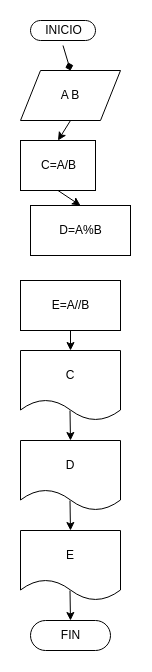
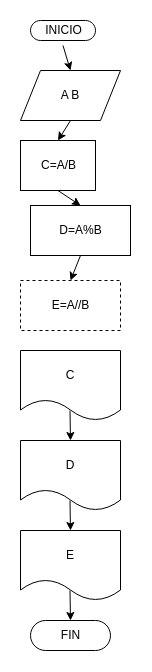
edge "INICIO" -> "A B": arrowhead diamond -> classic
edge "D=A%B" -> "E=A//B": added
node "E=A//B": style solid -> dashed
edge "E=A//B" -> "C": removed
